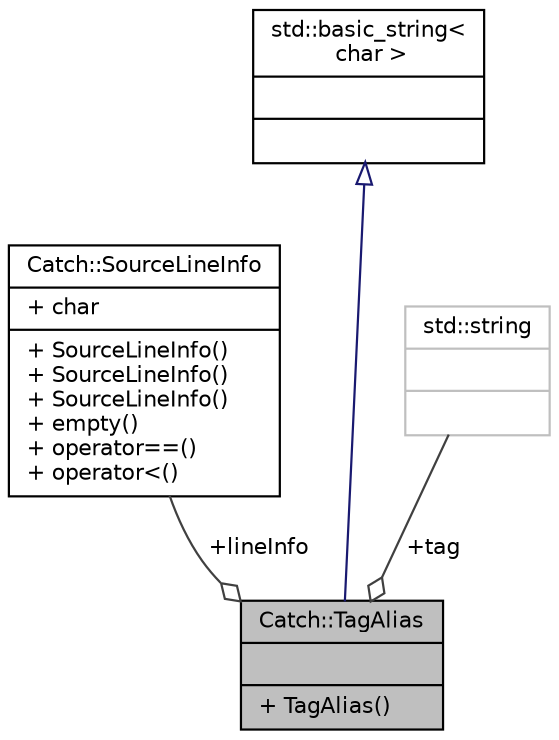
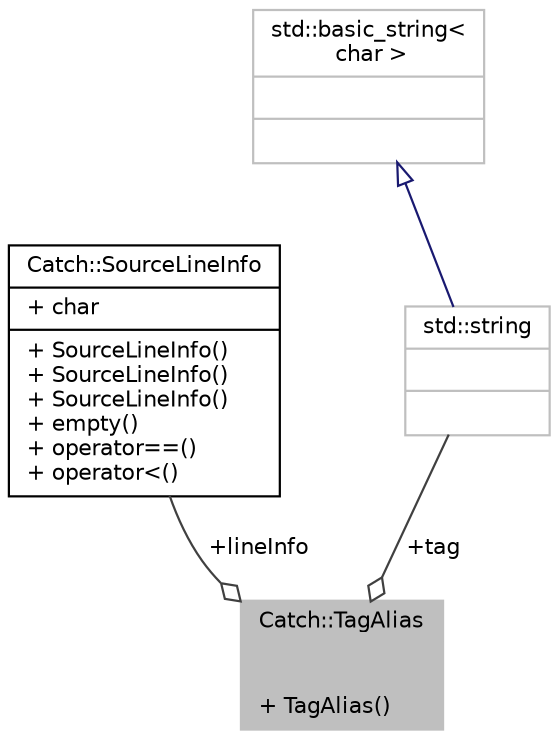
node "std::basic_string<": color black -> grey75
edge "Catch::TagAlias" -> "std::basic_string<": now "std::string" -> "std::basic_string<"
node "Catch::TagAlias": color black -> grey75
